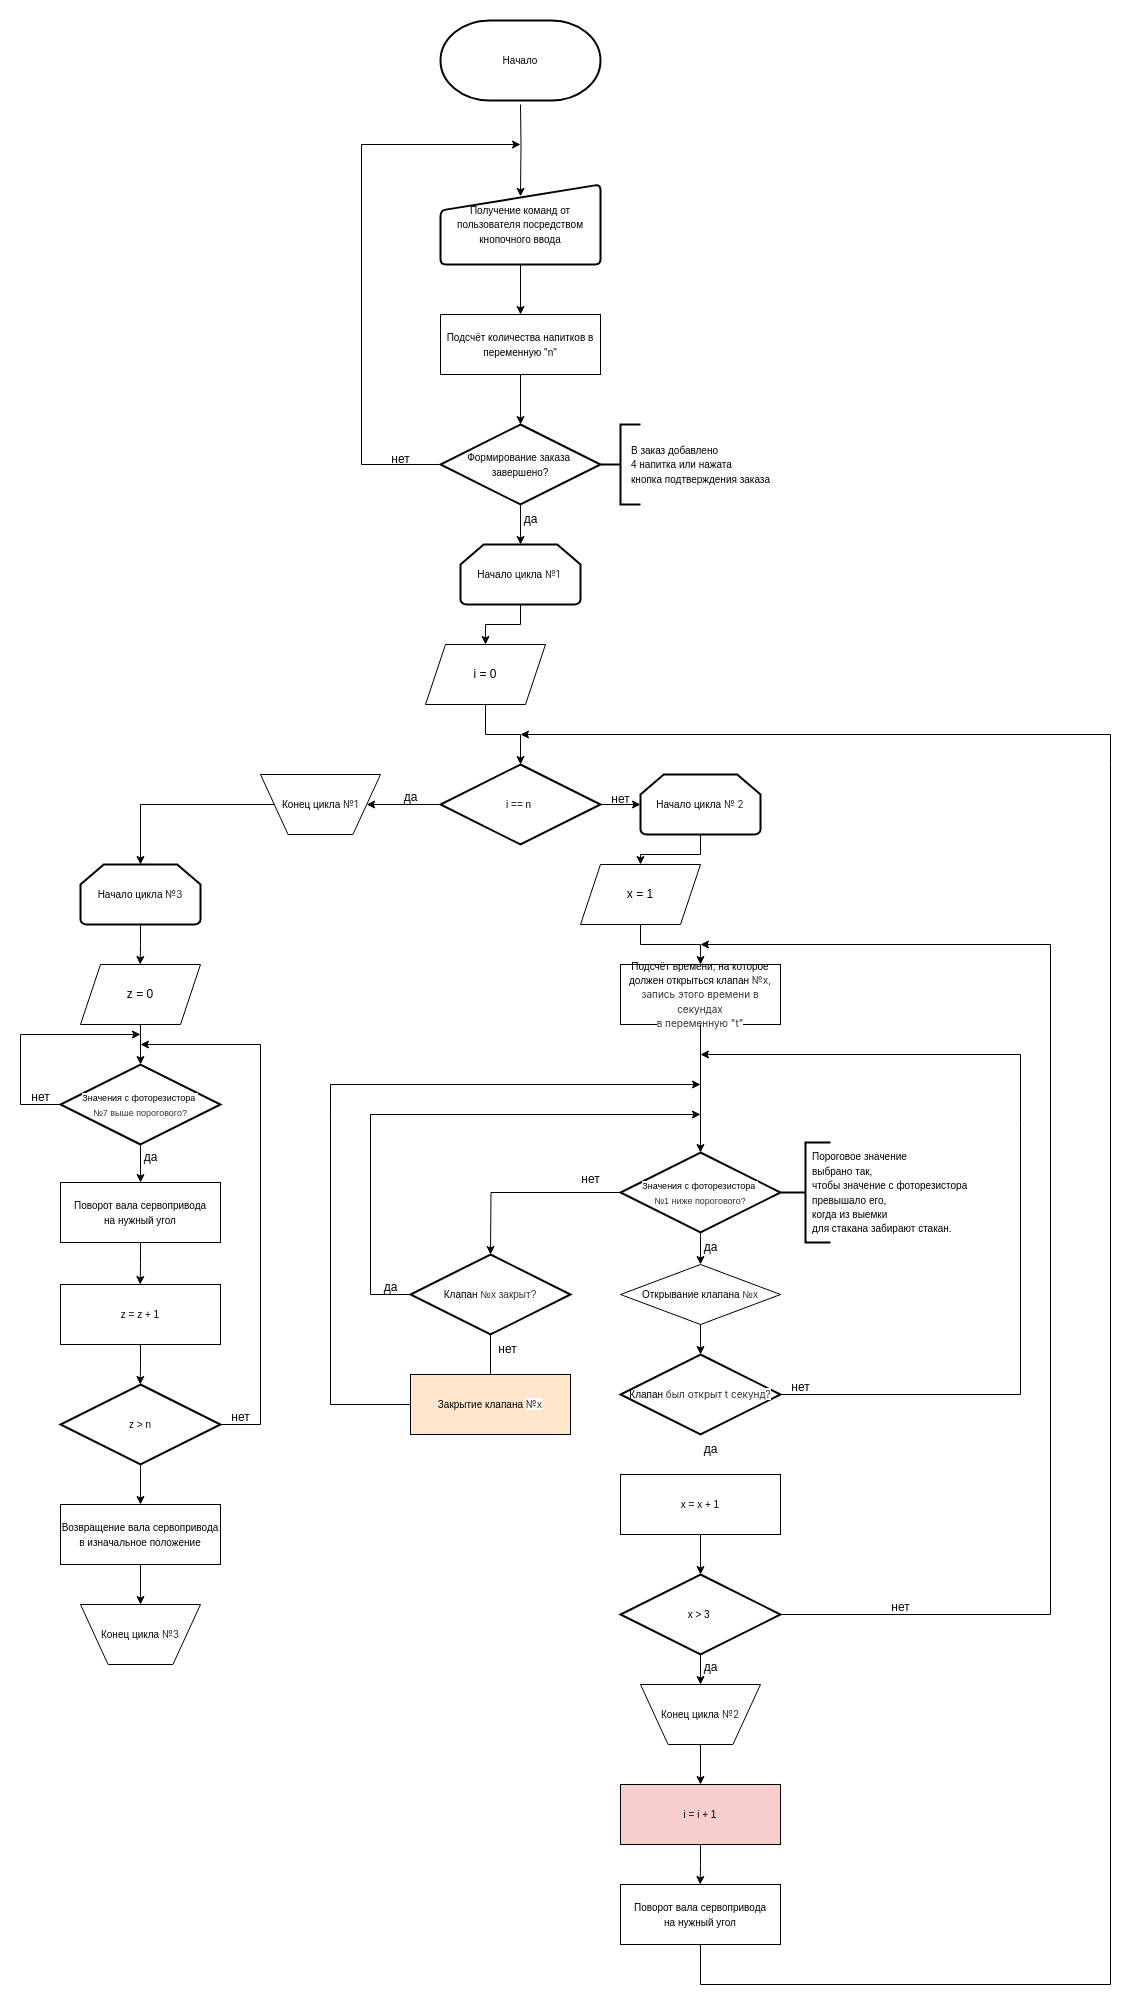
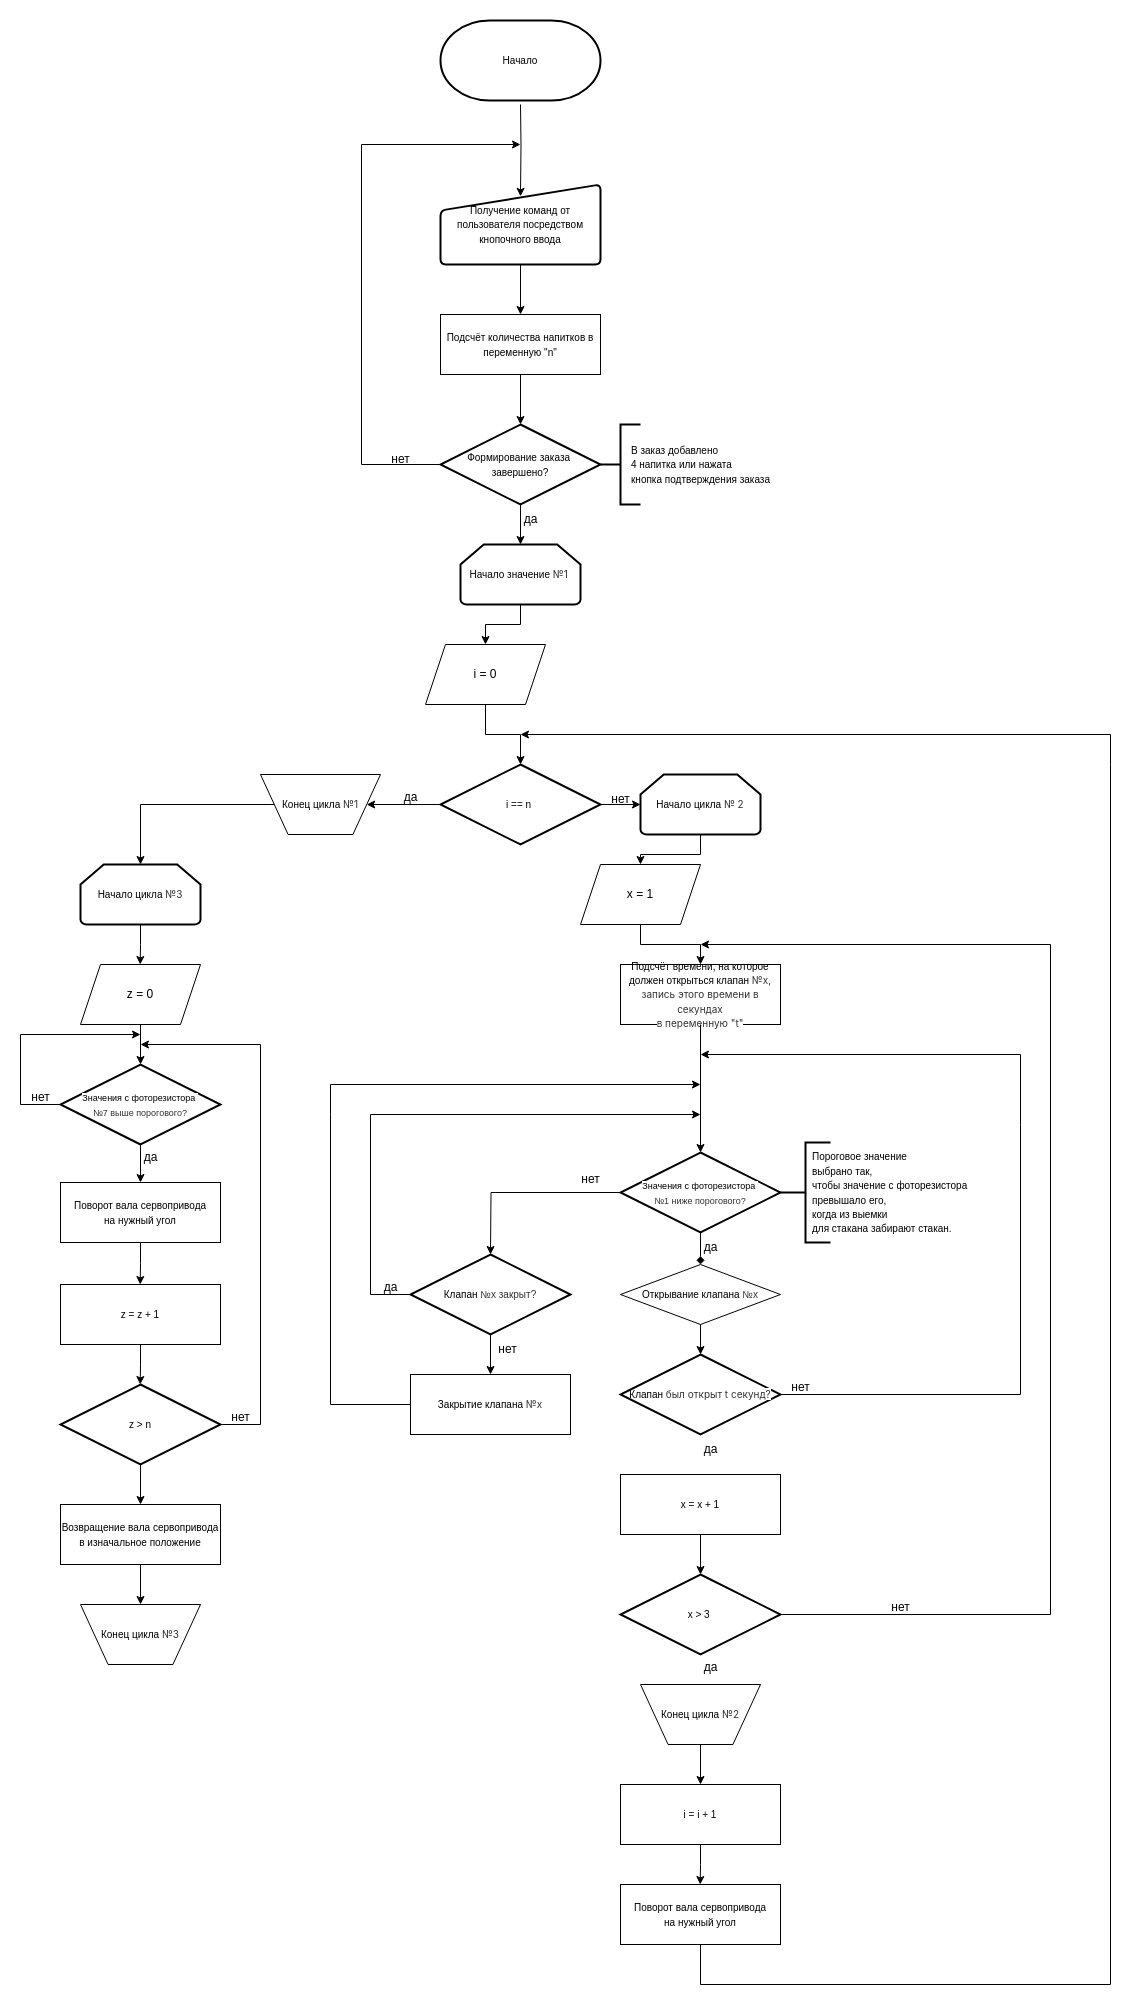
node "Начало цикла №1": label "Начало цикла №1" -> "Начало значение №1"
edge "Значения с фоторезистора №1 ниже порогового?" -> "Открывание клапана №x": arrowhead classic -> diamond
edge "Клапан №x закрыт?" -- "Закрытие клапана №x": arrowhead none -> classic
node "Закрытие клапана №x": fillcolor #ffe6cc -> #ffffff
edge "x > 3" -> "Конец цикла №2": removed
node "i = i + 1": fillcolor #f8cecc -> #ffffff
